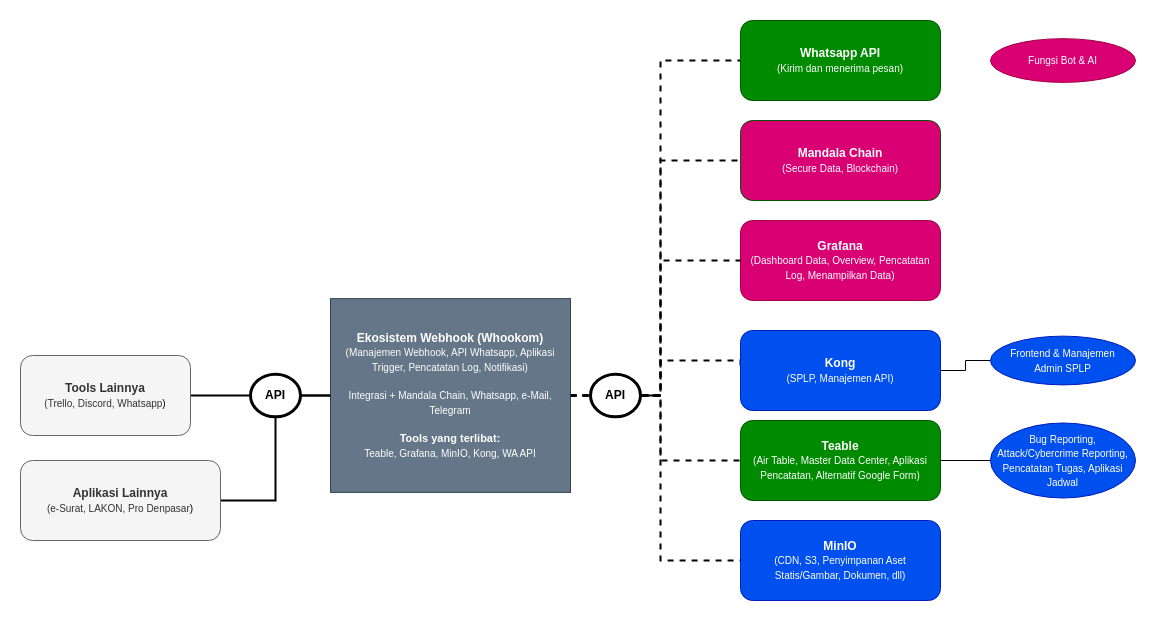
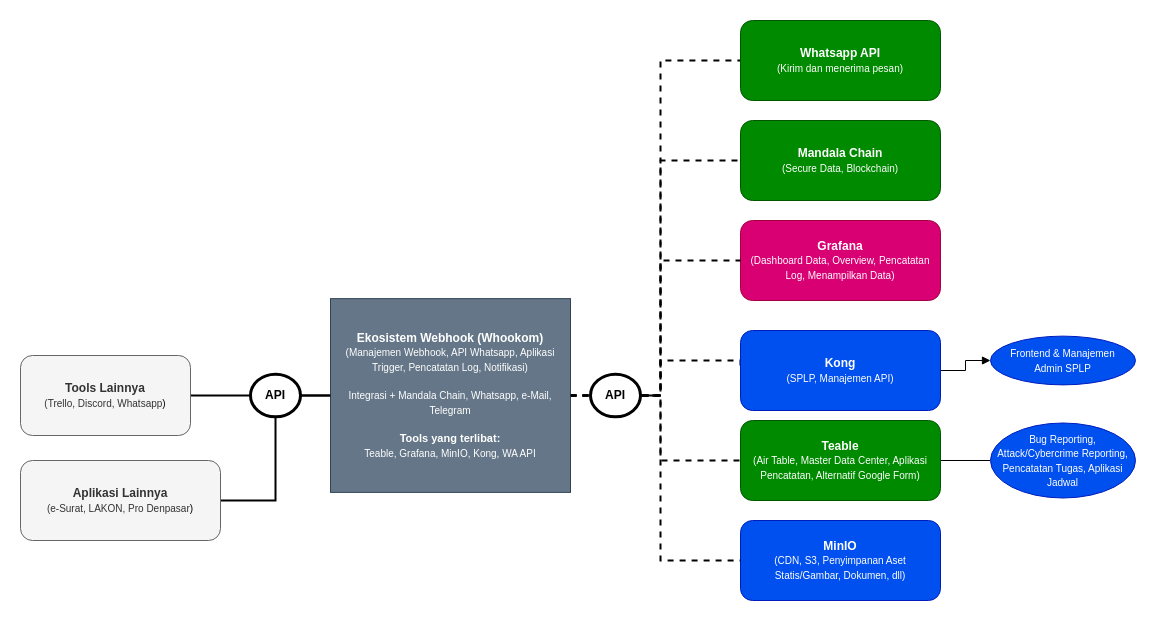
node "Fungsi Bot & AI": removed
node "Mandala Chain (Secure Data, Blockchain)": fillcolor #d80073 -> #008a00
edge "Frontend & Manajemen Admin SPLP" -- "Kong (SPLP, Manajemen API)": arrowhead none -> block
